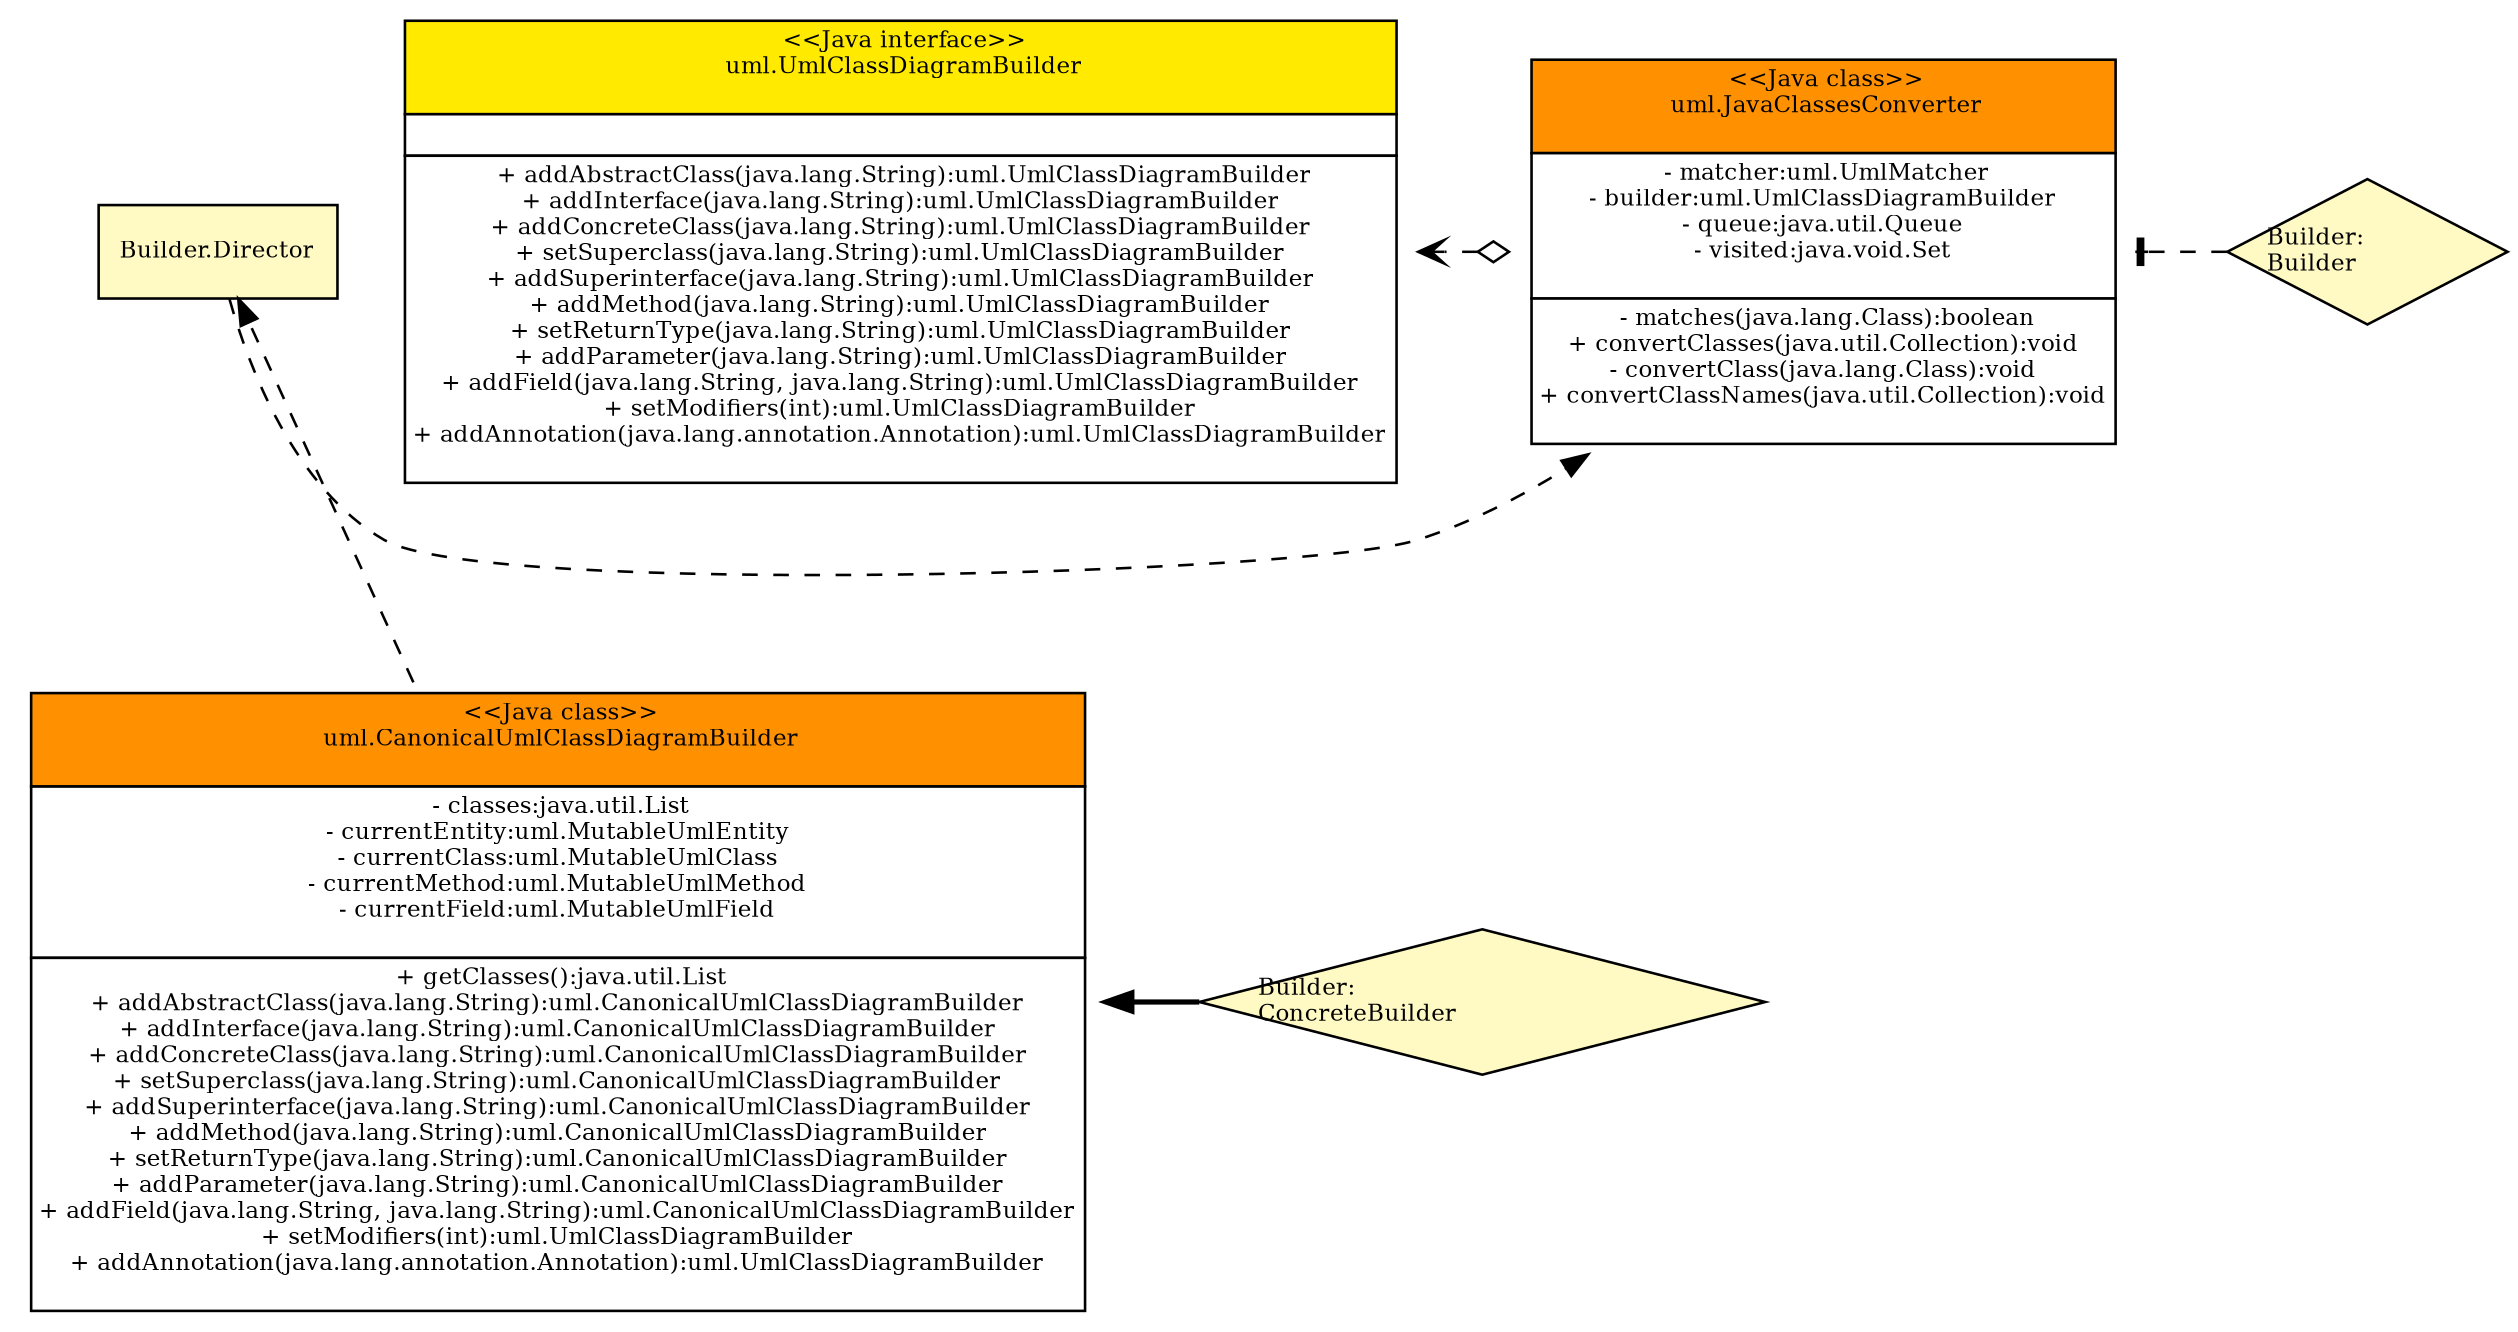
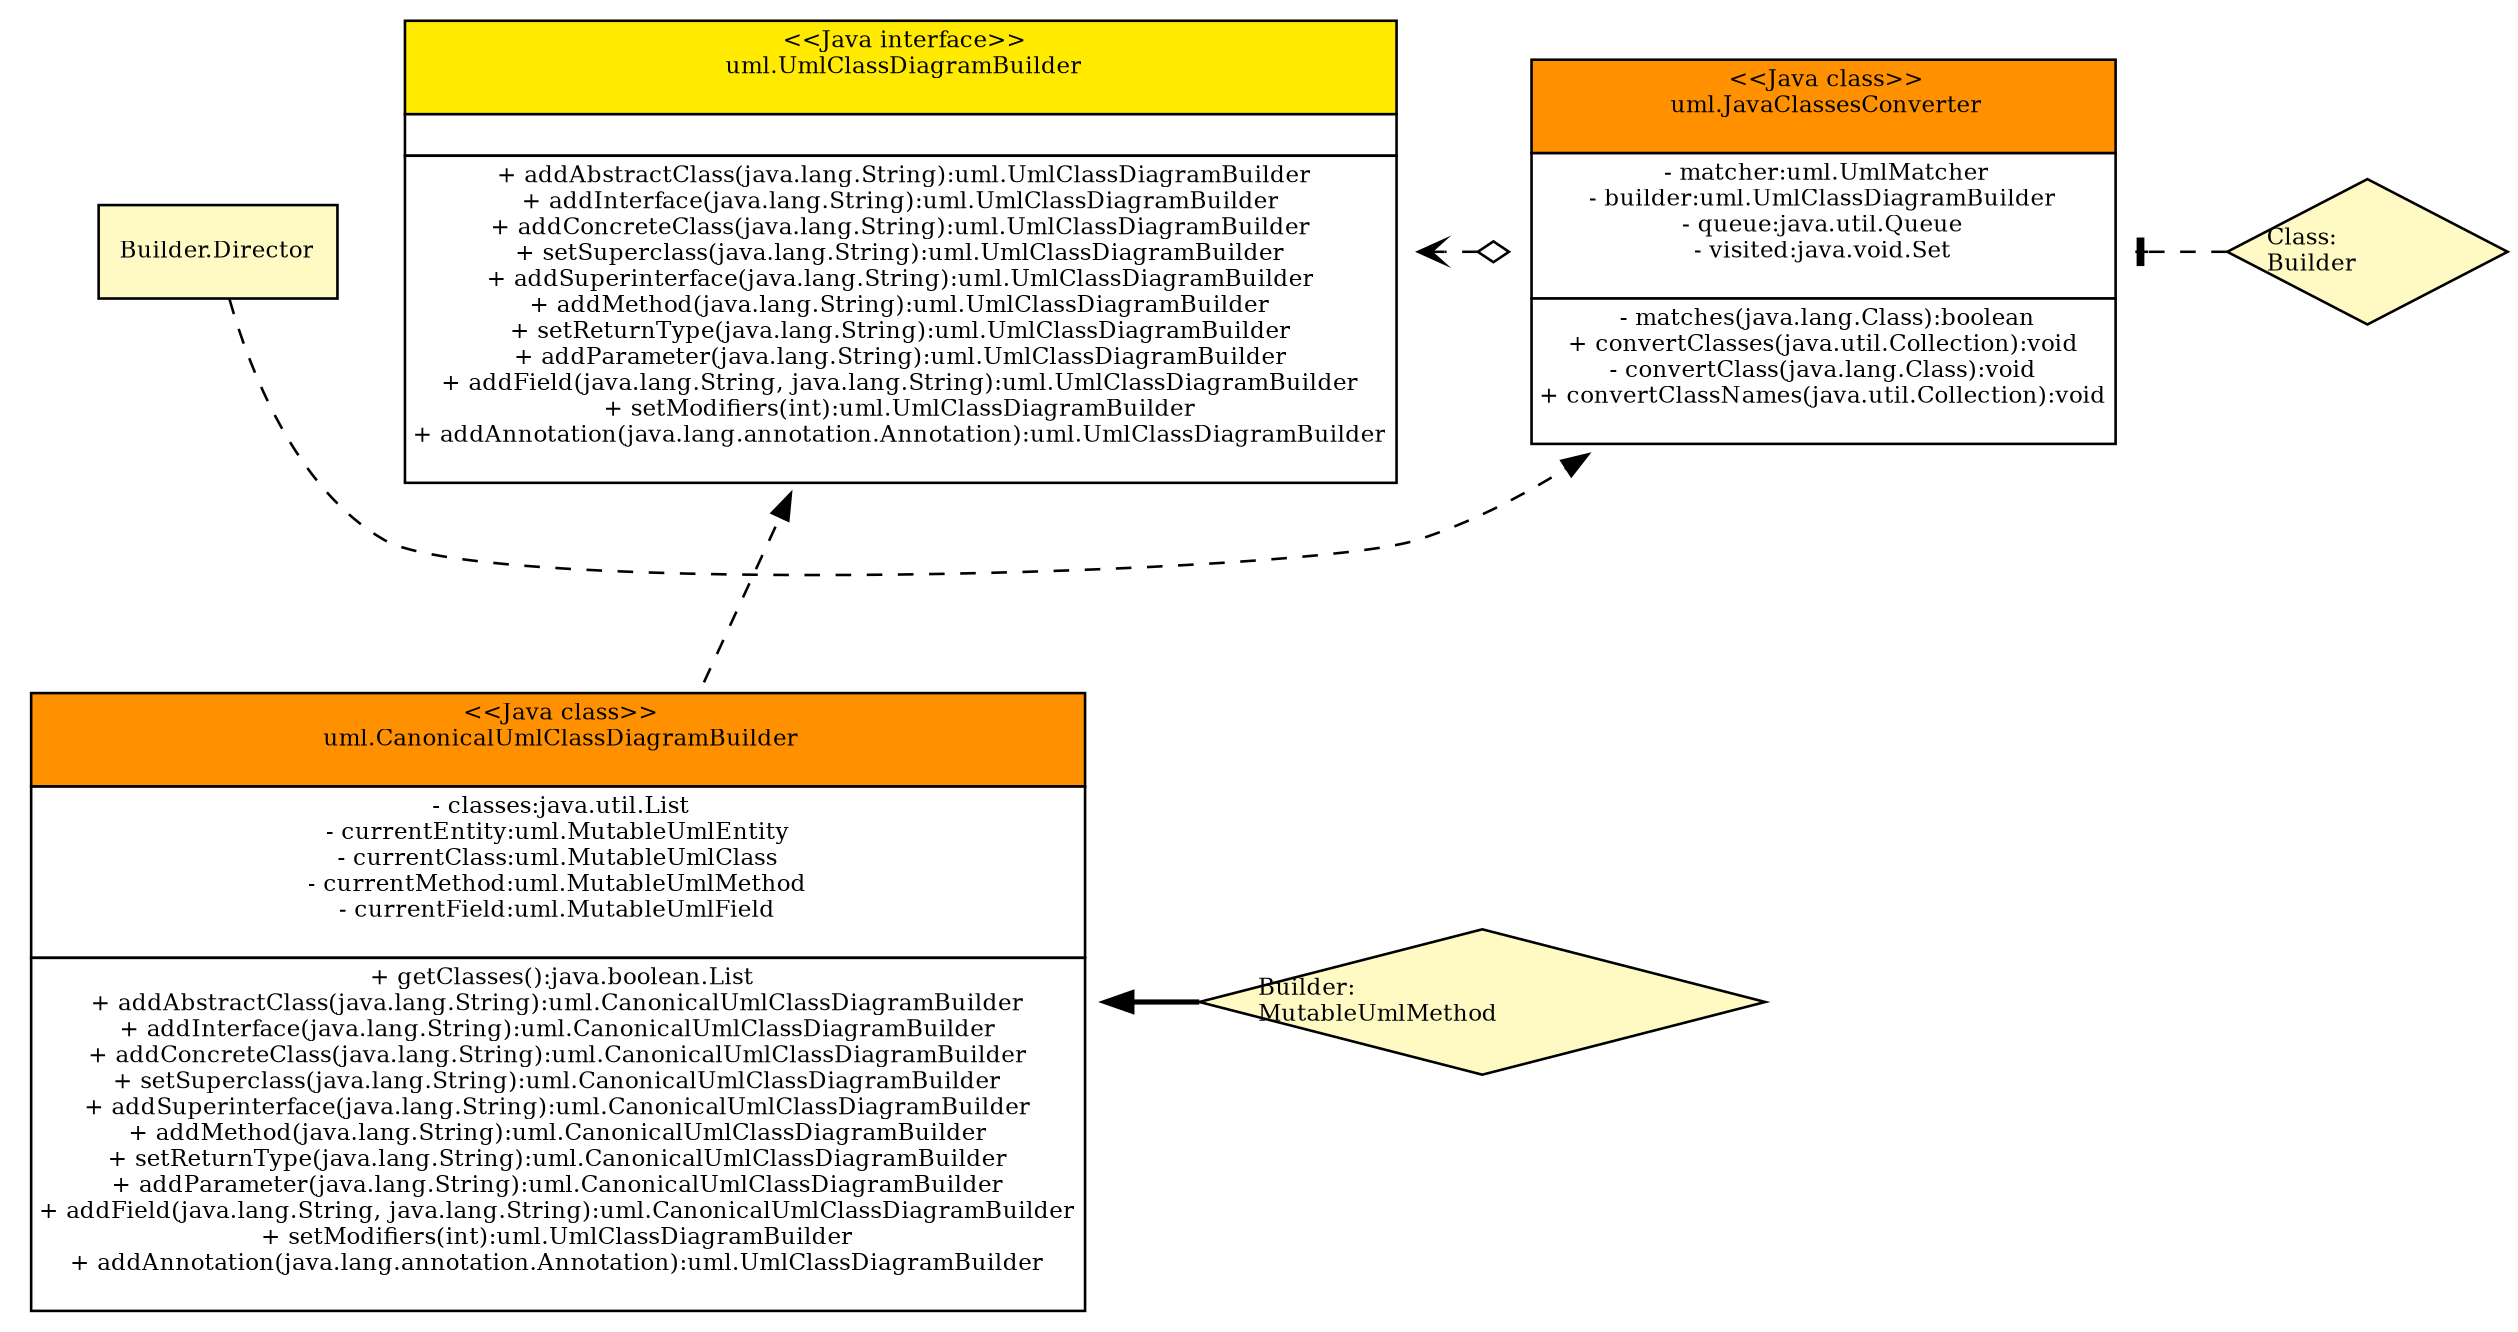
node "Builder: Builder": label "Builder: Builder" -> "Class: Builder"
edge "uml.CanonicalUmlClassDiagramBuilder" -> "Builder.Director": now "uml.CanonicalUmlClassDiagramBuilder" -> "uml.UmlClassDiagramBuilder"
node "uml.CanonicalUmlClassDiagramBuilder": text "+ getClasses():java.util.List" -> "+ getClasses():java.boolean.List"
node "Builder: ConcreteBuilder": label "Builder: ConcreteBuilder" -> "Builder: MutableUmlMethod"
